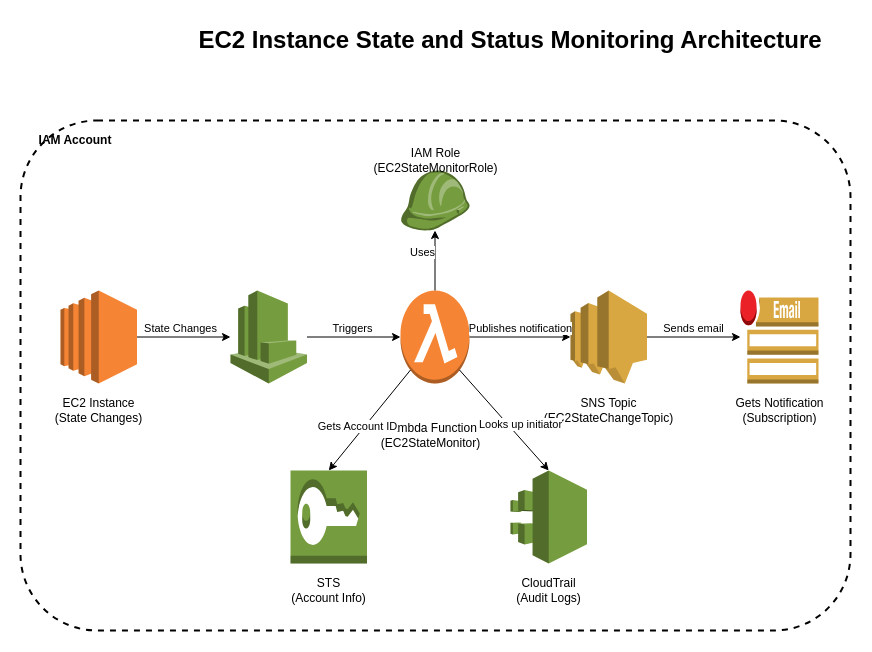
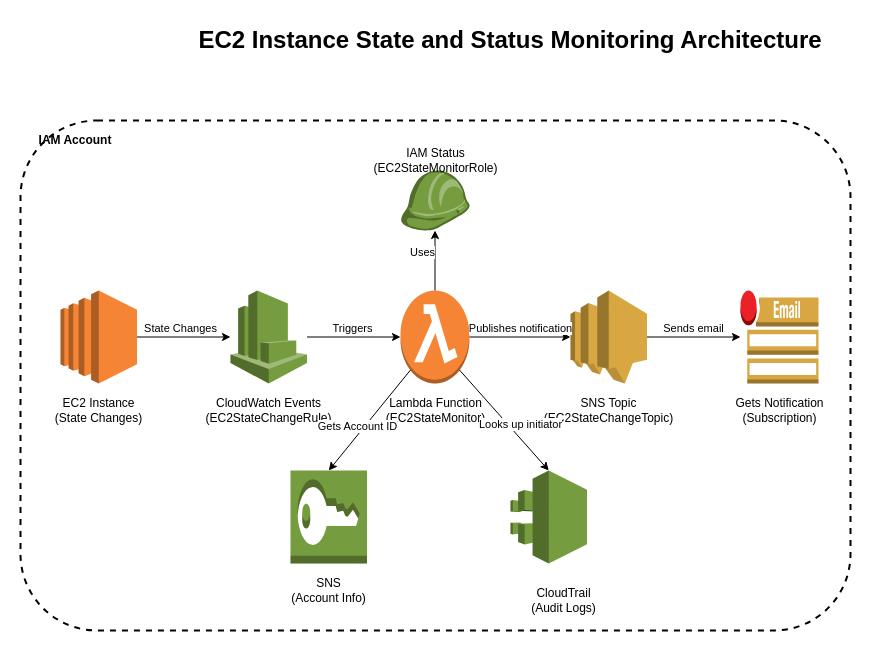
node "IAM Role (EC2StateMonitorRole)": label "IAM Role (EC2StateMonitorRole)" -> "IAM Status (EC2StateMonitorRole)"
node "CloudWatch Events (EC2StateChangeRule)": added
node "Lambda Function (EC2StateMonitor)": moved (430, 436) -> (435, 411)
node "STS (Account Info)": label "STS (Account Info)" -> "SNS (Account Info)"
node "CloudTrail (Audit Logs)": moved (549, 591) -> (564, 601)
